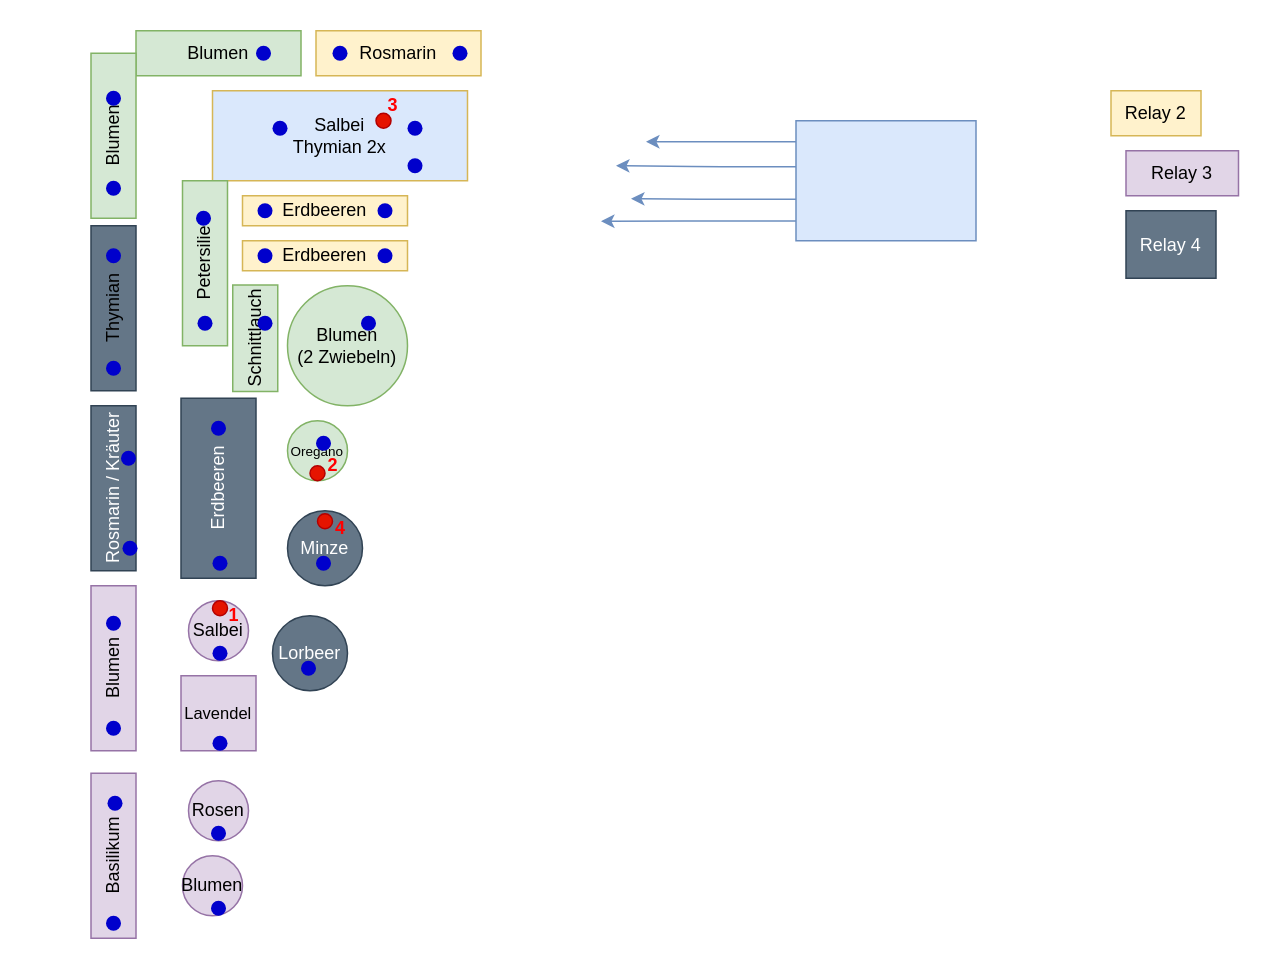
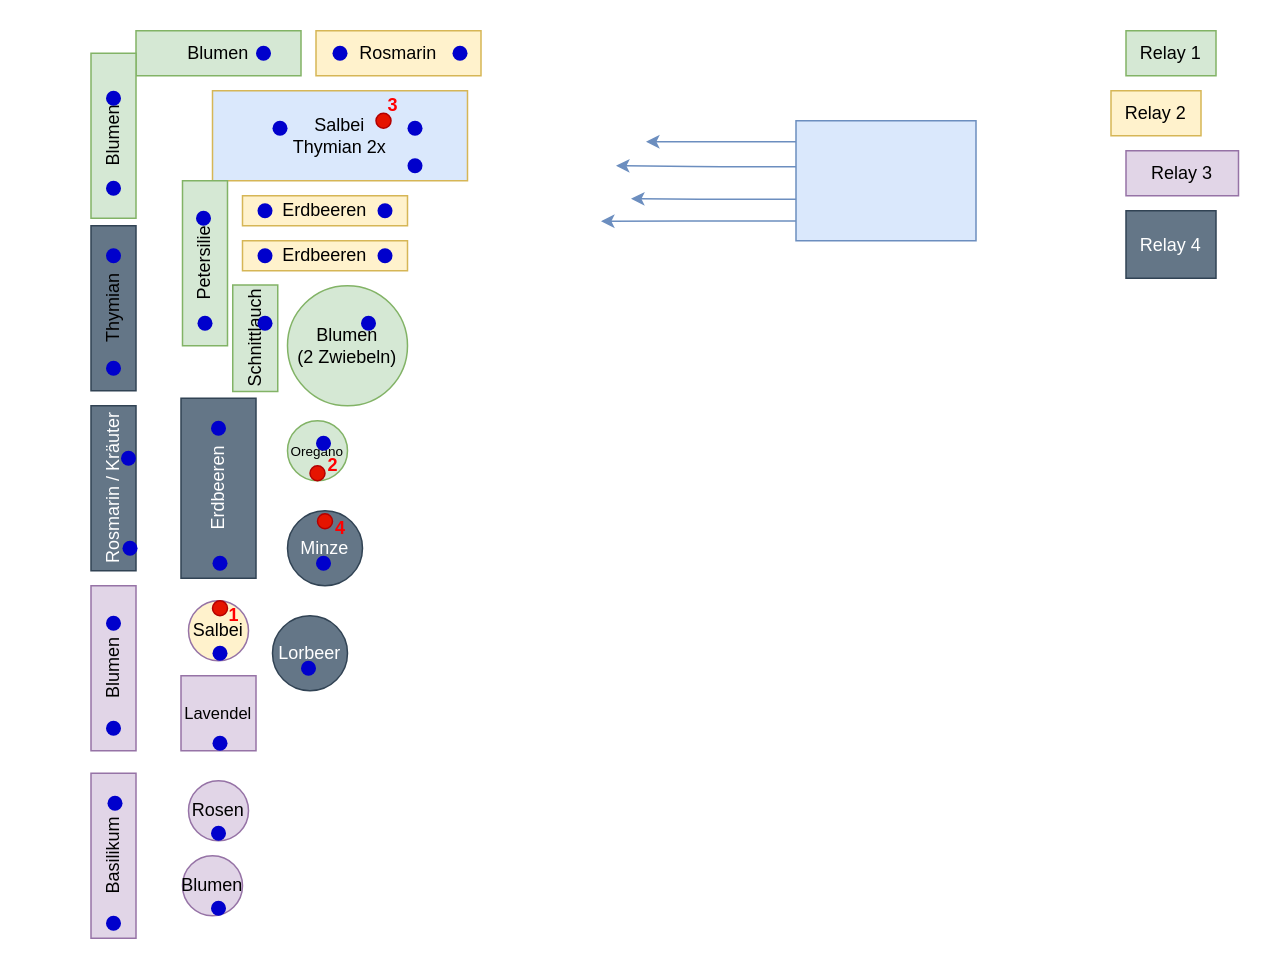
node "Relay 1": added
node "Salbei": fillcolor #e1d5e7 -> #fff2cc
